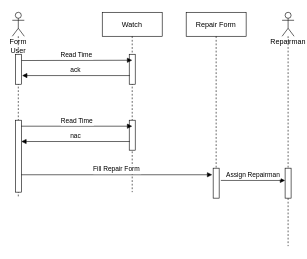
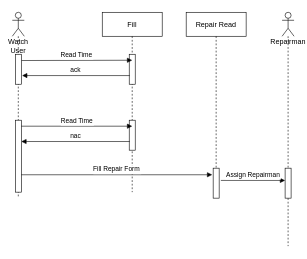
node "Watch": label "Watch" -> "Fill"
node "Repair Form": label "Repair Form" -> "Repair Read"
node "Form User": label "Form User" -> "Watch User"
